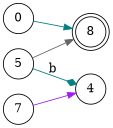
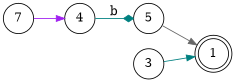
node "0": label "0" -> "3"
node "8": label "8" -> "1"
edge "5" -> "4": reversed
